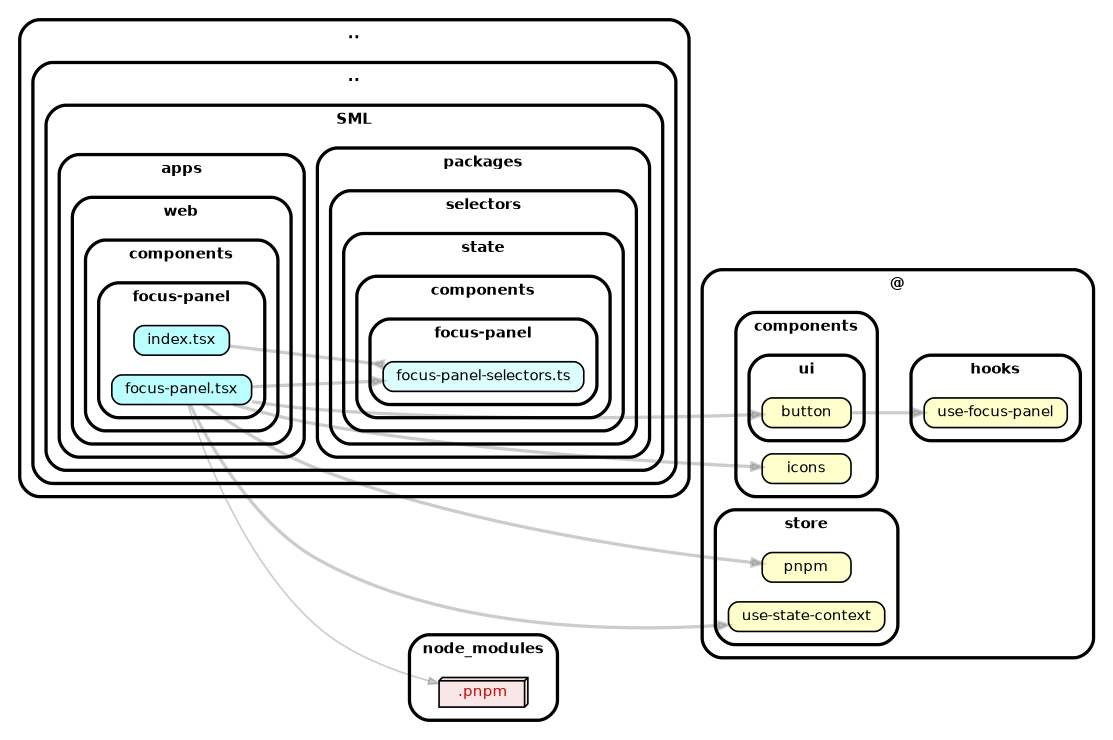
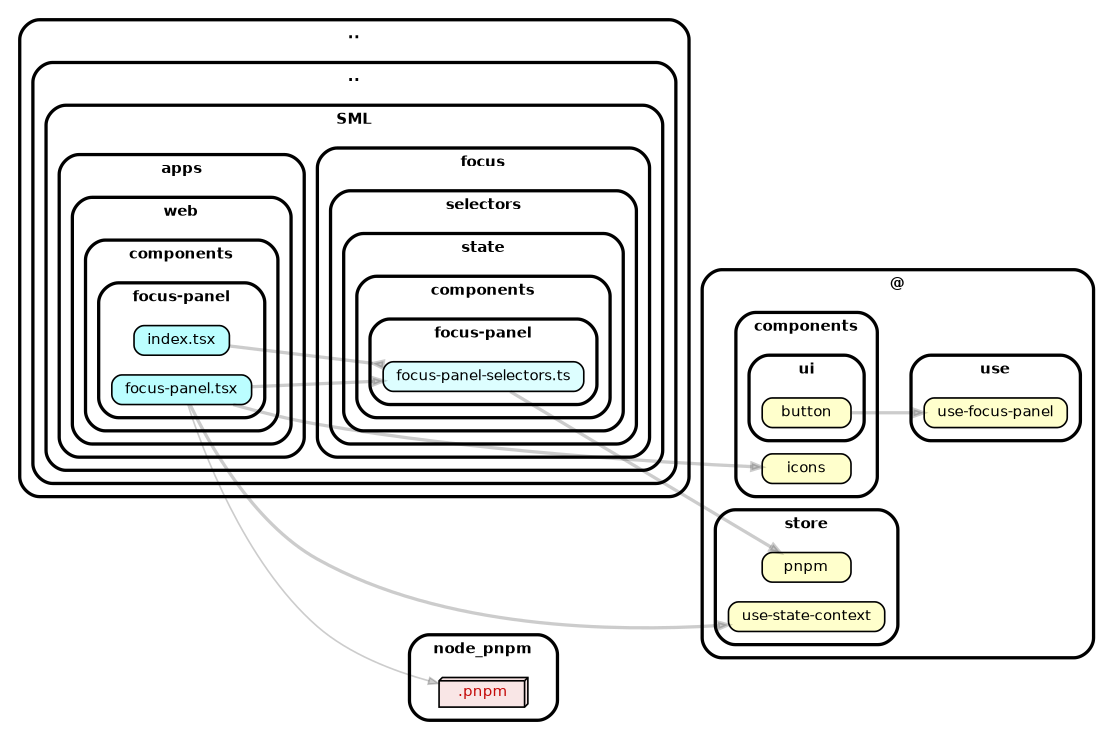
cluster "packages": label "packages" -> "focus"
cluster "hooks": label "hooks" -> "use"
edge "focus-panel.tsx" -> "button": removed
edge "focus-panel.tsx" -> "pnpm": now "focus-panel-selectors.ts" -> "pnpm"
cluster "node_modules": label "node_modules" -> "node_pnpm"
